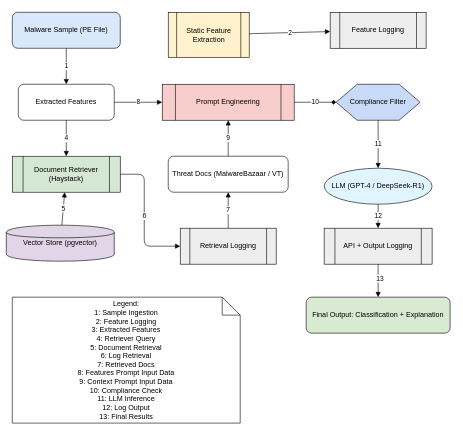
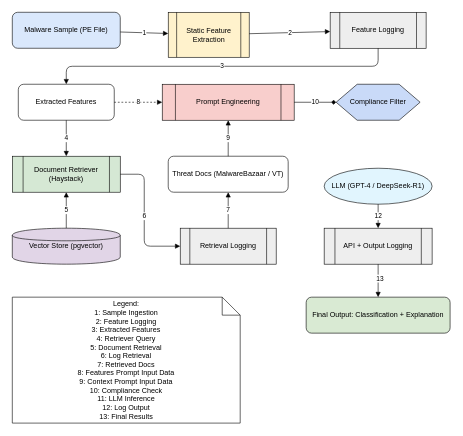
edge "Malware Sample (PE File)" -> "Extracted Features": now "Malware Sample (PE File)" -> "Static Feature Extraction"
edge "Feature Logging" -> "Extracted Features": added, label "3"
edge "Extracted Features" -> "Prompt Engineering": style solid -> dashed
edge "Compliance Filter" -> "LLM (GPT-4 / DeepSeek-R1)": removed, label "11"
node "Vector Store (pgvector)": moved (60, 243) -> (66, 246)
